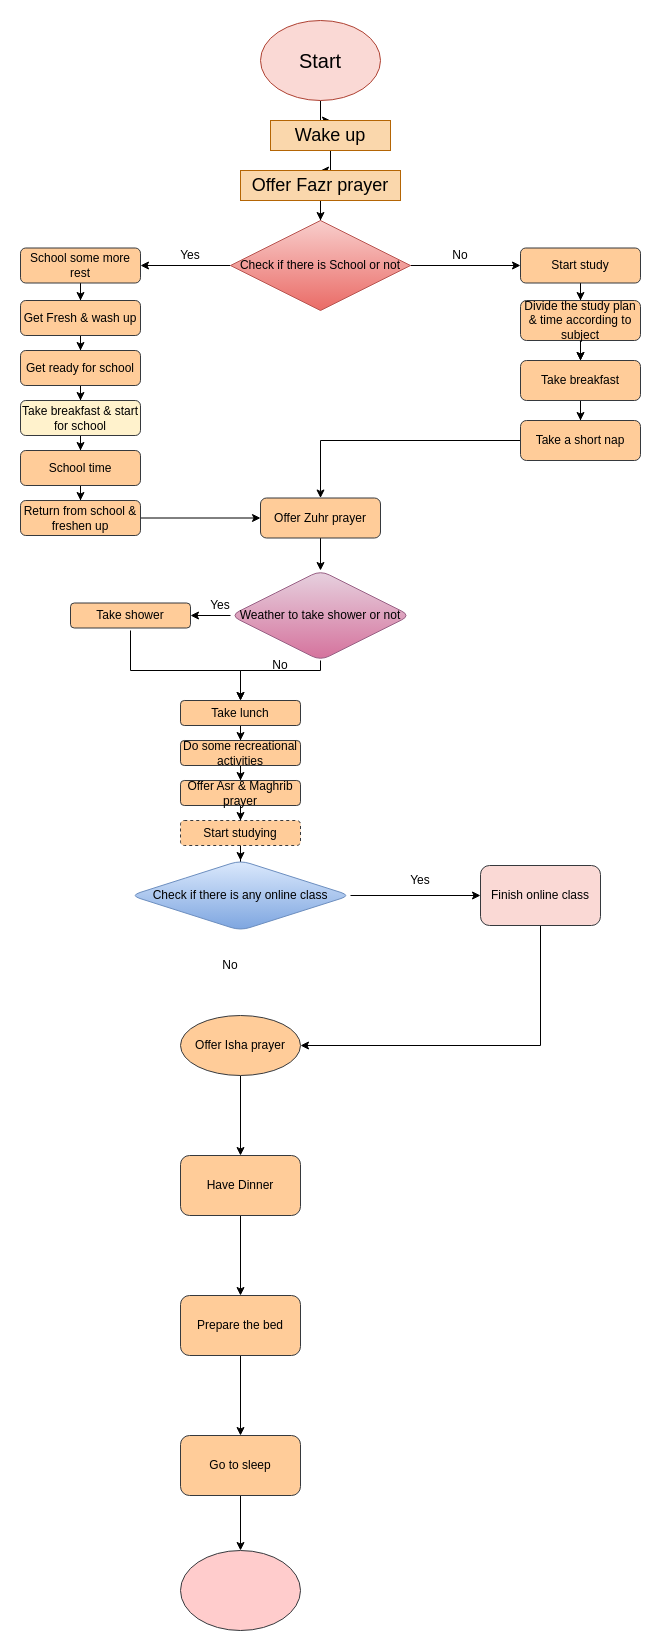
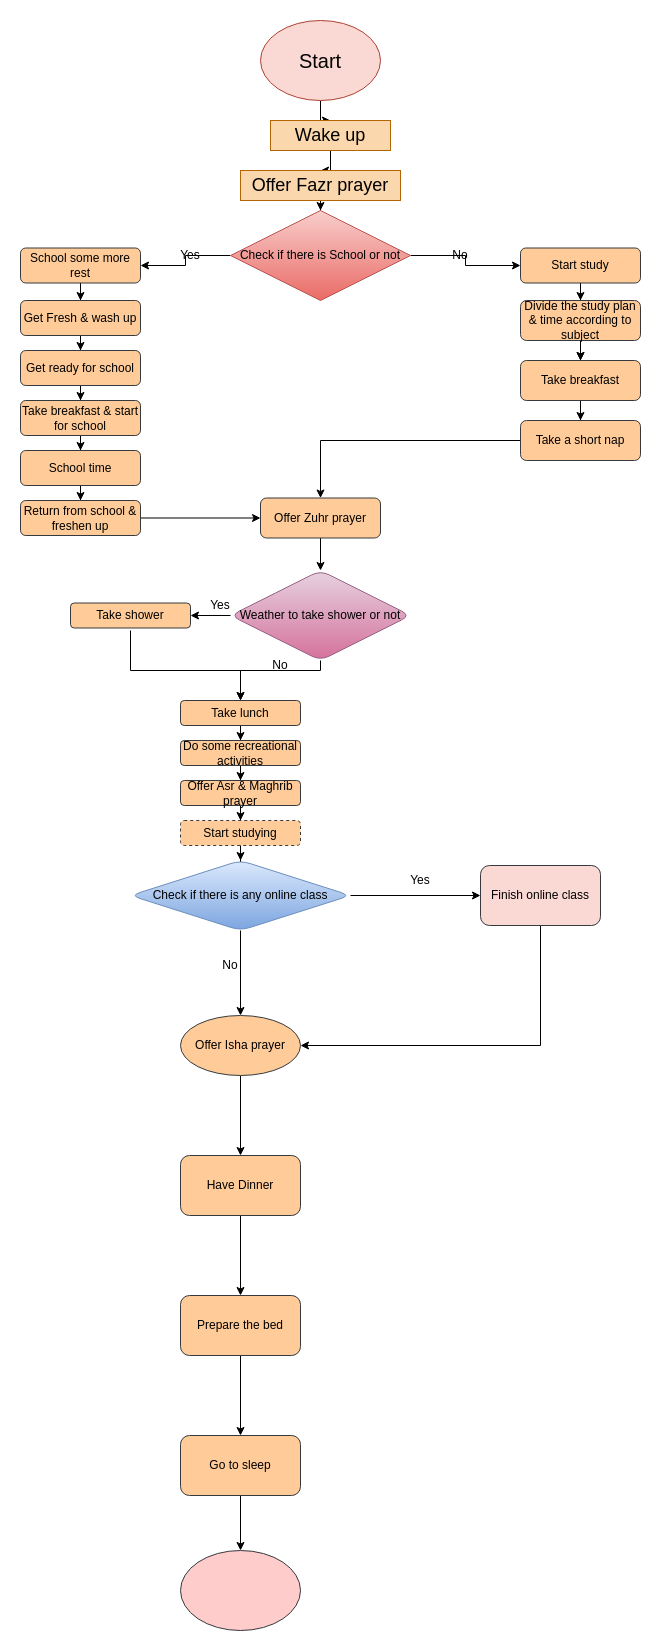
node "Check if there is School or not": moved (321, 266) -> (321, 256)
node "Take breakfast & start for school": fillcolor #fff2cc -> #ffcc99
edge "Check if there is any online class" -> "Offer Isha prayer": added
